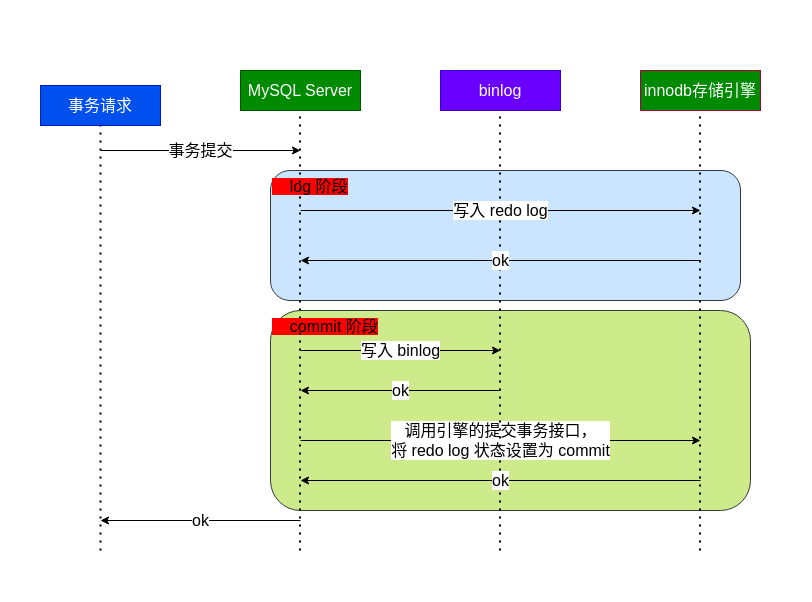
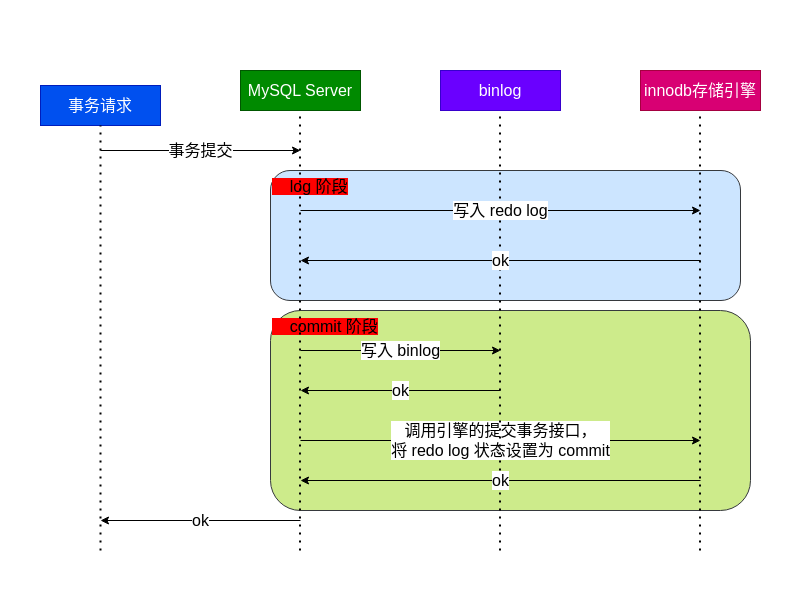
node "innodb存储引擎": fillcolor #008a00 -> #d80073
